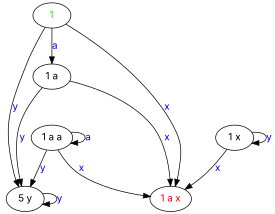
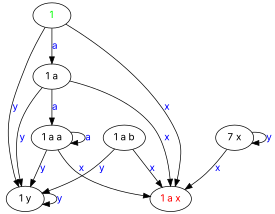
edge "1 a" -> "1 a a": added, label "a"
node "1 a b": added
node "1 x": label "1 x" -> "7 x"
node "5 y": label "5 y" -> "1 y"
